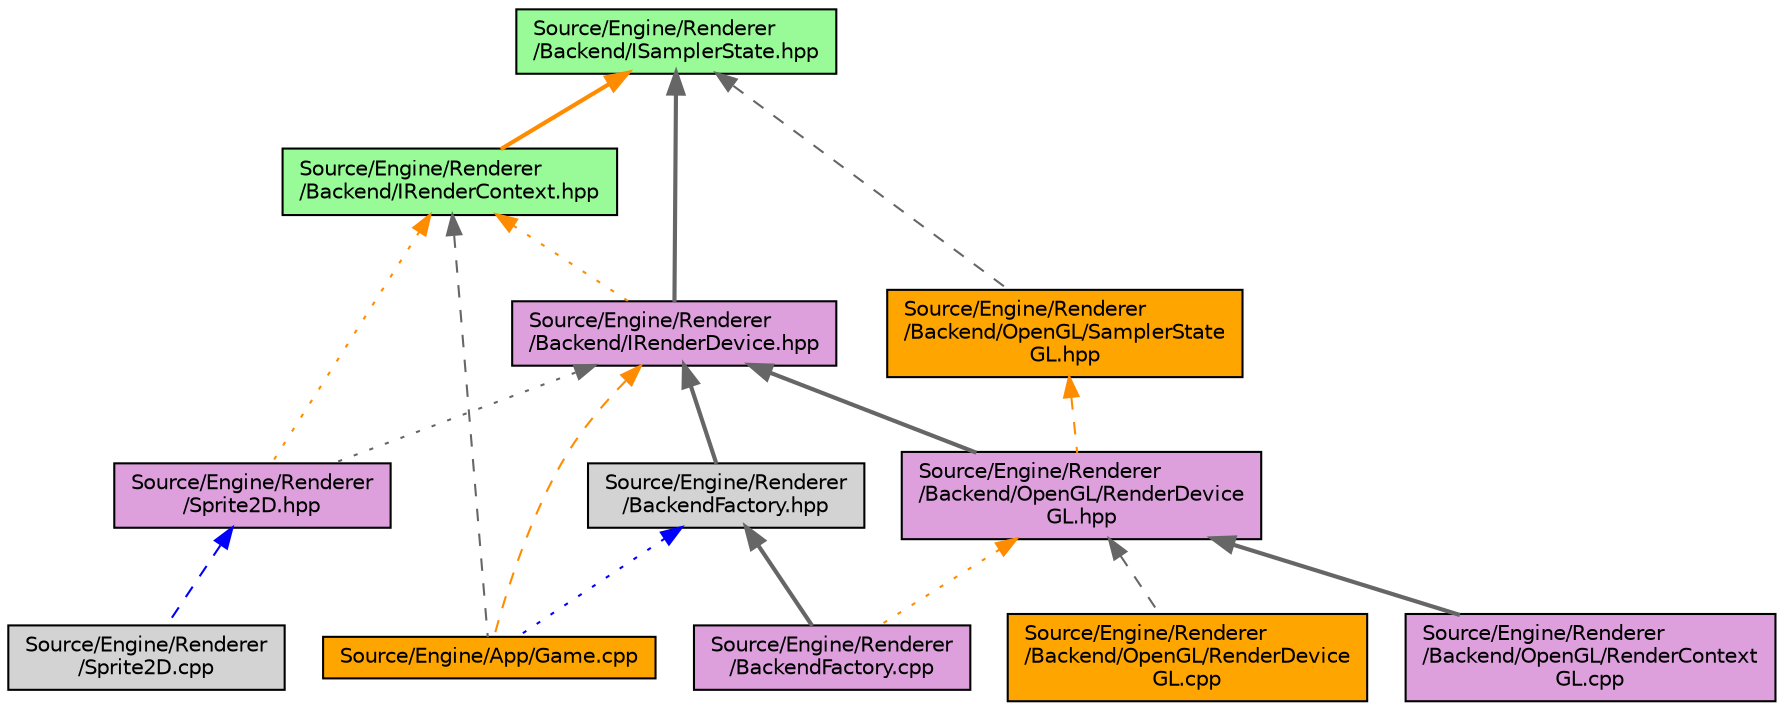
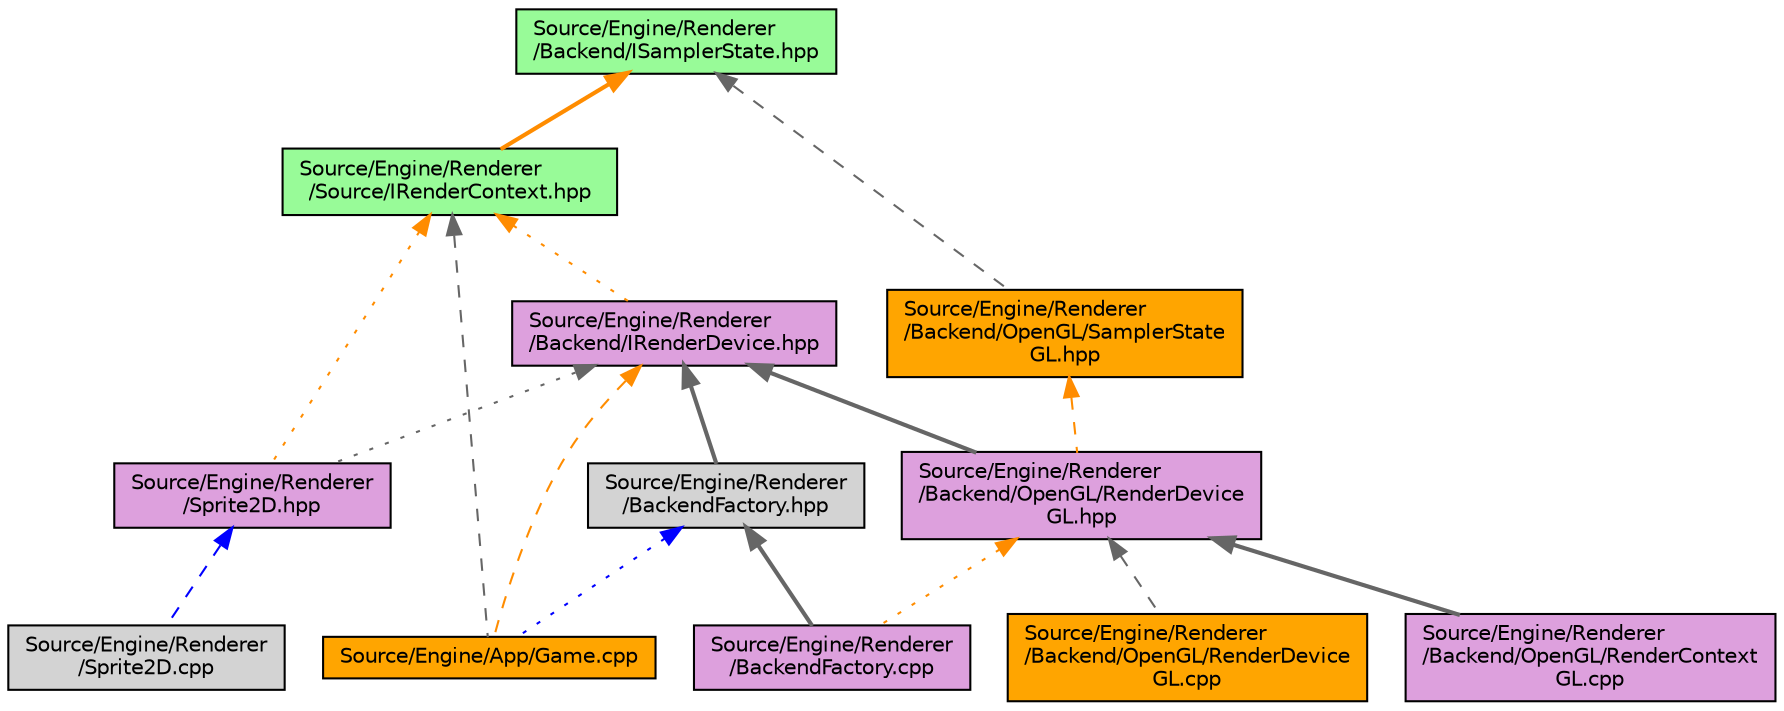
node "Source/Engine/Renderer /Backend/IRenderContext.hpp": label "Source/Engine/Renderer /Backend/IRenderContext.hpp" -> "Source/Engine/Renderer /Source/IRenderContext.hpp"
edge "Source/Engine/Renderer /Backend/IRenderDevice.hpp" -> "Source/Engine/Renderer /Backend/ISamplerState.hpp": removed
